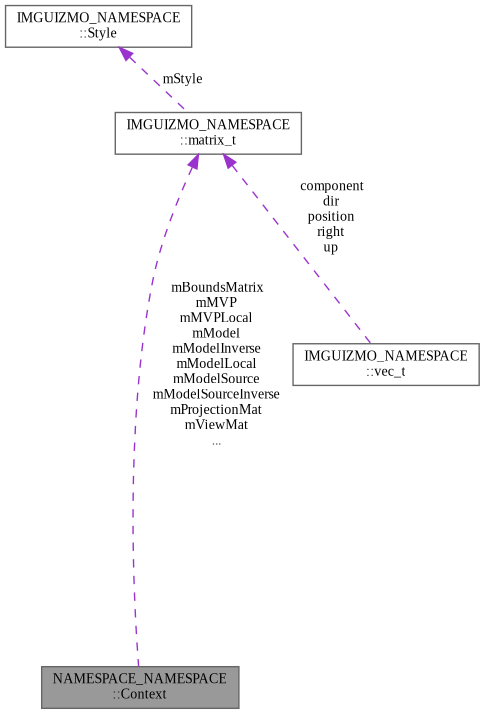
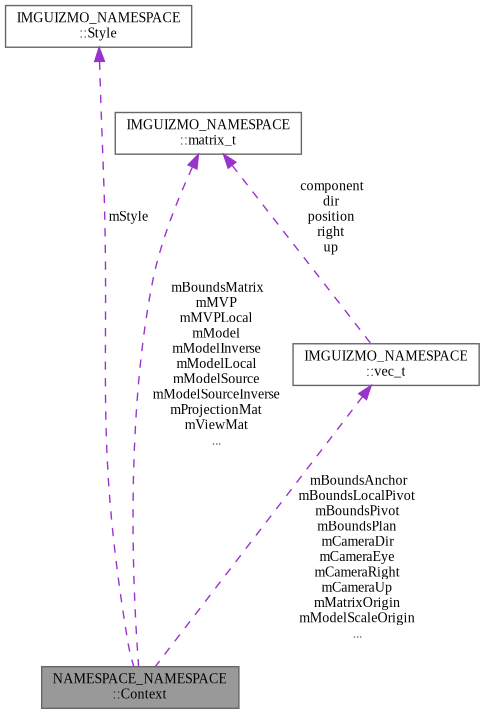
edge "IMGUIZMO_NAMESPACE ::matrix_t" -> "IMGUIZMO_NAMESPACE ::Style": now "NAMESPACE_NAMESPACE ::Context" -> "IMGUIZMO_NAMESPACE ::Style"
edge "NAMESPACE_NAMESPACE ::Context" -> "IMGUIZMO_NAMESPACE ::vec_t": added, label "mBoundsAnchor mBoundsLocalPivot mBoundsPivot mBoundsPlan mCameraDir mCameraEye mCameraRight mCameraUp mMatrixOrigin mModelScaleOrigin ..."
